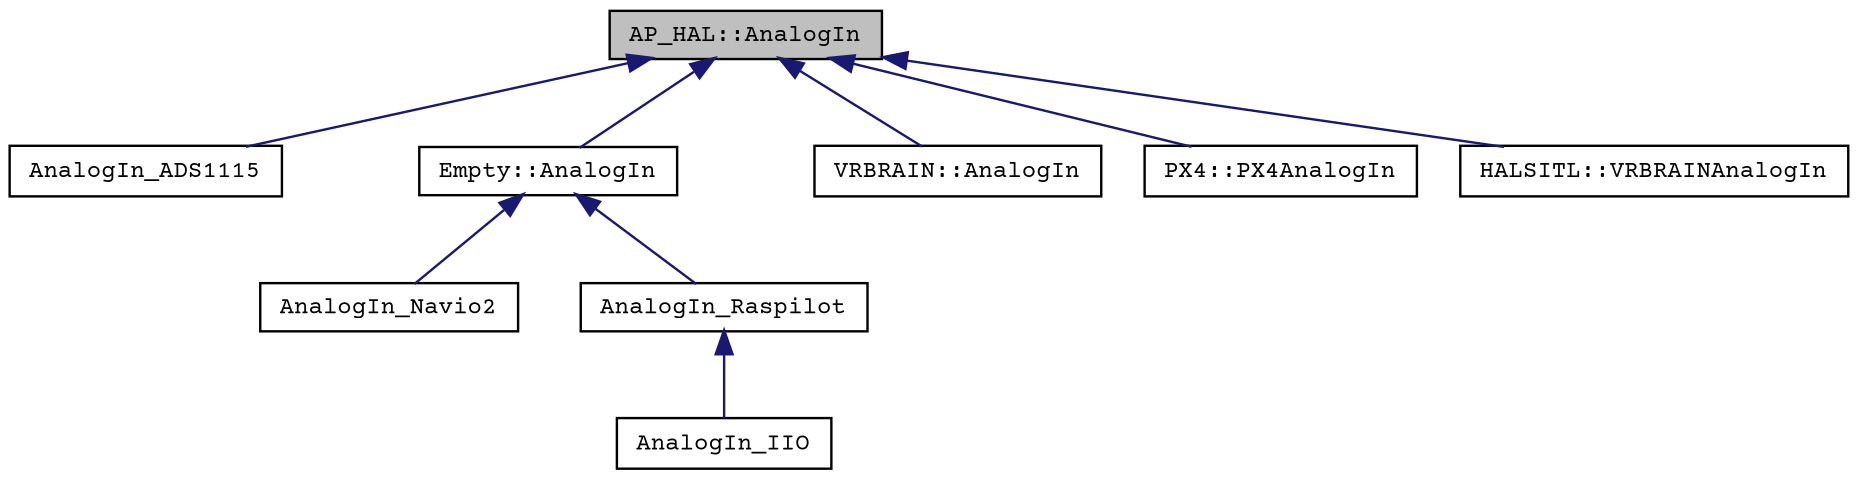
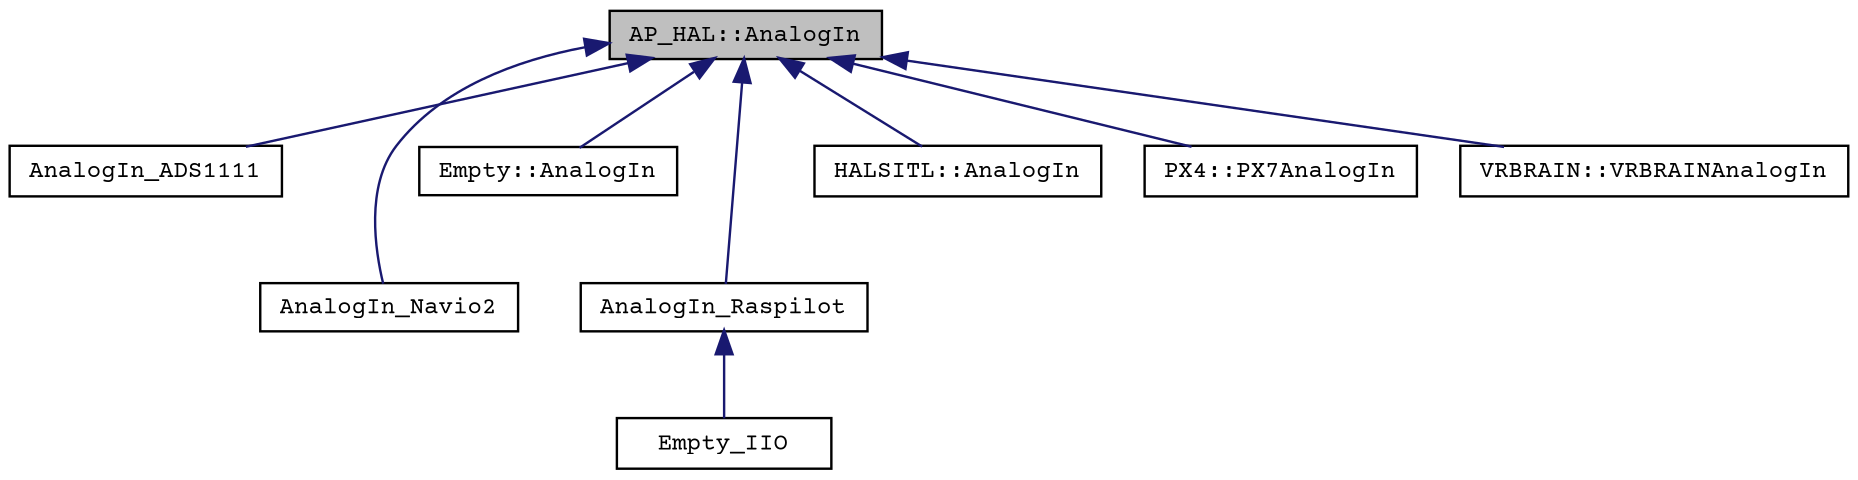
node "AnalogIn_ADS1115": label "AnalogIn_ADS1115" -> "AnalogIn_ADS1111"
node "VRBRAIN::AnalogIn": label "VRBRAIN::AnalogIn" -> "HALSITL::AnalogIn"
node "PX4::PX4AnalogIn": label "PX4::PX4AnalogIn" -> "PX4::PX7AnalogIn"
node "HALSITL::VRBRAINAnalogIn": label "HALSITL::VRBRAINAnalogIn" -> "VRBRAIN::VRBRAINAnalogIn"
edge "AnalogIn_Raspilot" -> "Empty::AnalogIn": now "AnalogIn_Raspilot" -> "AP_HAL::AnalogIn"
edge "AnalogIn_Navio2" -> "Empty::AnalogIn": now "AnalogIn_Navio2" -> "AP_HAL::AnalogIn"
node "AnalogIn_IIO": label "AnalogIn_IIO" -> "Empty_IIO"
